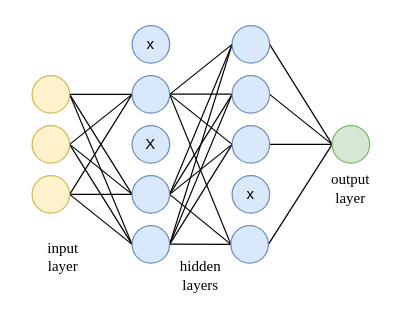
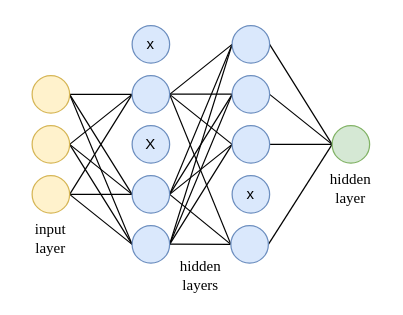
node "output layer": label "output layer" -> "hidden layer"
node "input layer": moved (63, 257) -> (51, 238)
